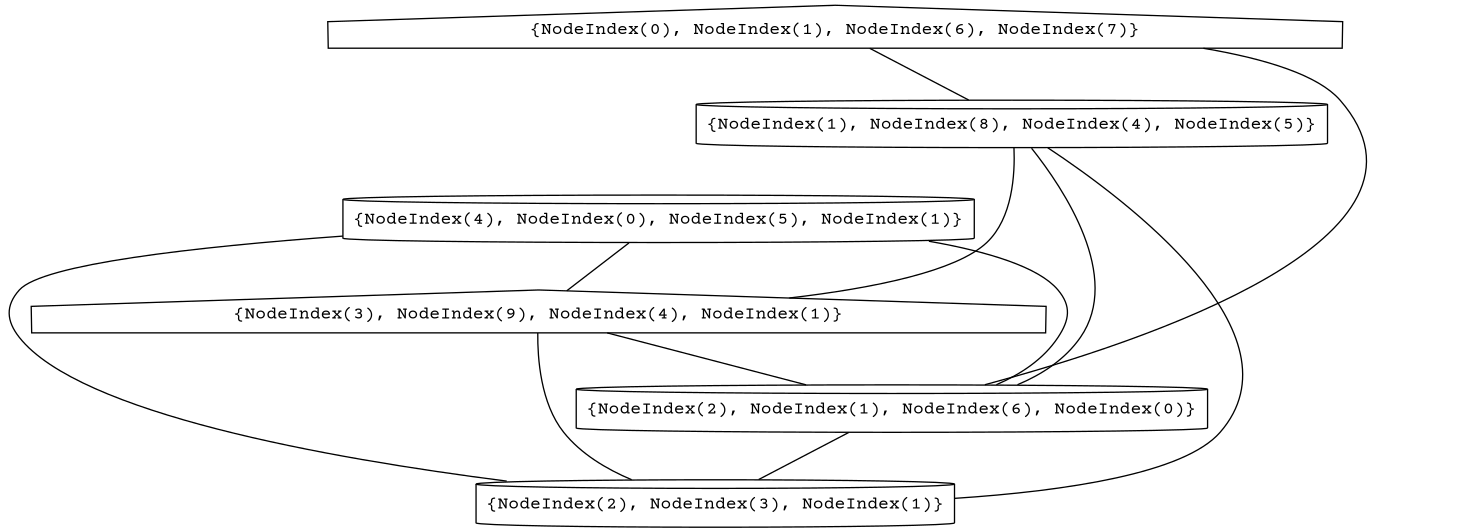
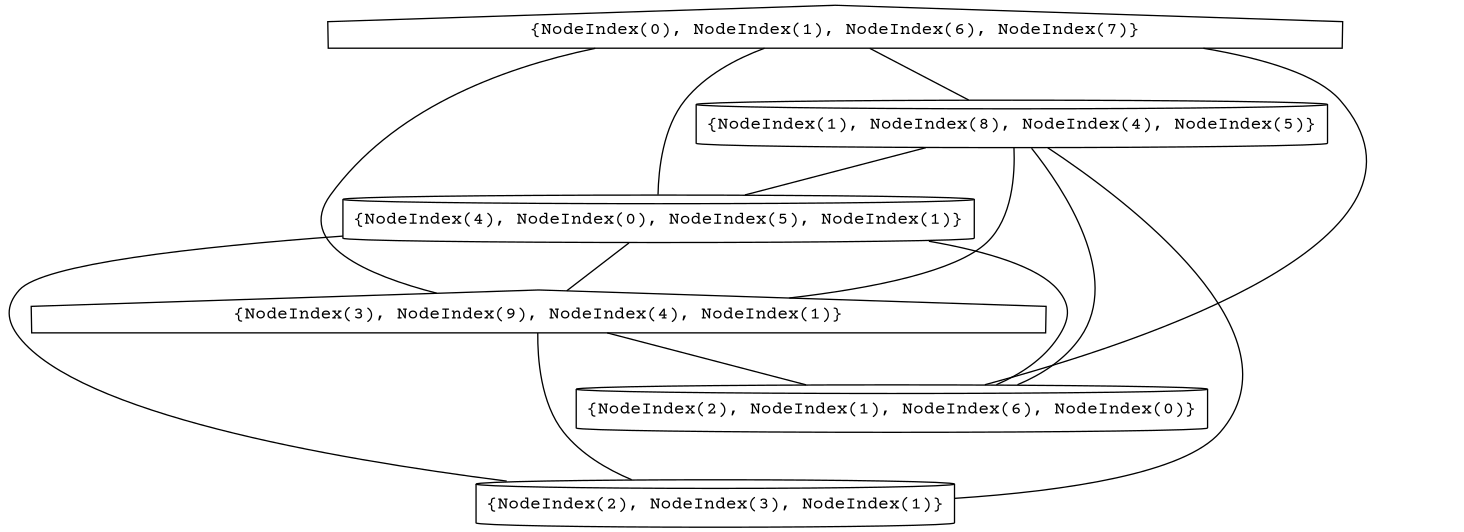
edge "{NodeIndex(0), NodeIndex(1), NodeIndex(6), NodeIndex(7)}" -- "{NodeIndex(4), NodeIndex(0), NodeIndex(5), NodeIndex(1)}": added
edge "{NodeIndex(0), NodeIndex(1), NodeIndex(6), NodeIndex(7)}" -- "{NodeIndex(3), NodeIndex(9), NodeIndex(4), NodeIndex(1)}": added
edge "{NodeIndex(1), NodeIndex(8), NodeIndex(4), NodeIndex(5)}" -- "{NodeIndex(4), NodeIndex(0), NodeIndex(5), NodeIndex(1)}": added
edge "{NodeIndex(2), NodeIndex(1), NodeIndex(6), NodeIndex(0)}" -- "{NodeIndex(2), NodeIndex(3), NodeIndex(1)}": removed
